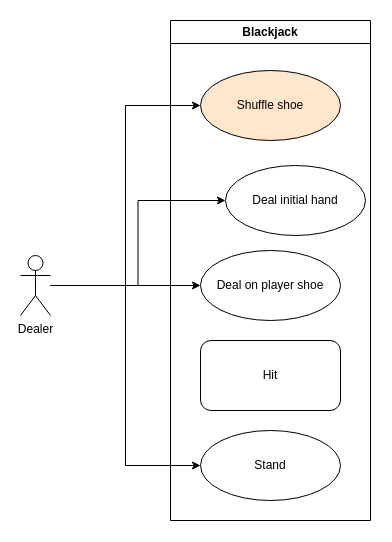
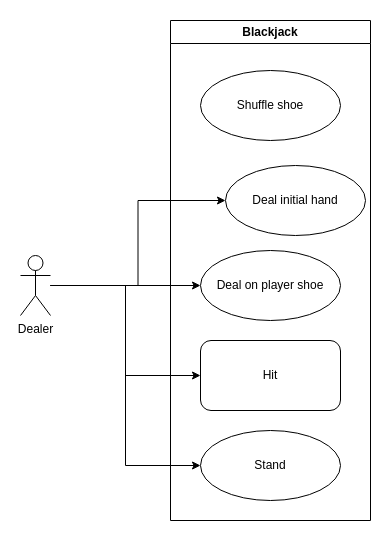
node "Shuffle shoe": fillcolor #ffe6cc -> #ffffff
edge "Dealer" -> "Shuffle shoe": removed
edge "Dealer" -> "Hit": added
